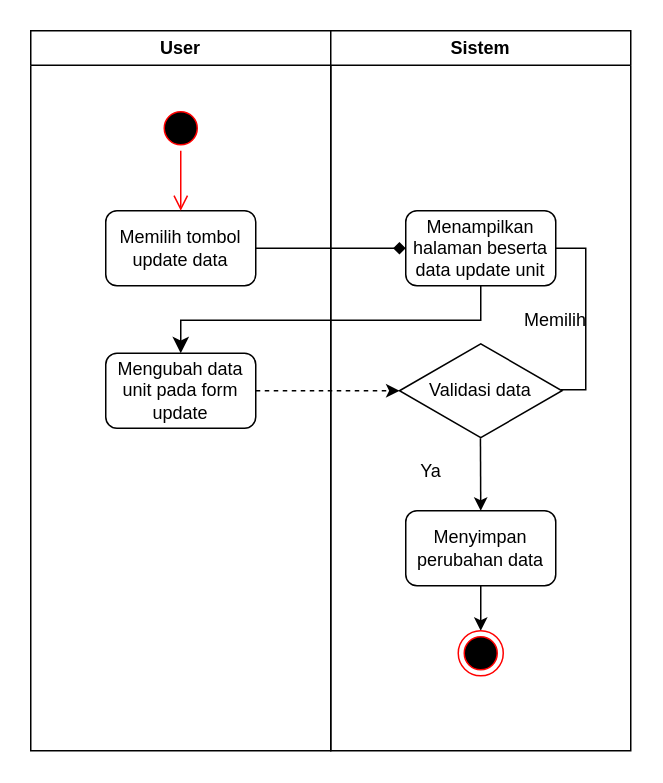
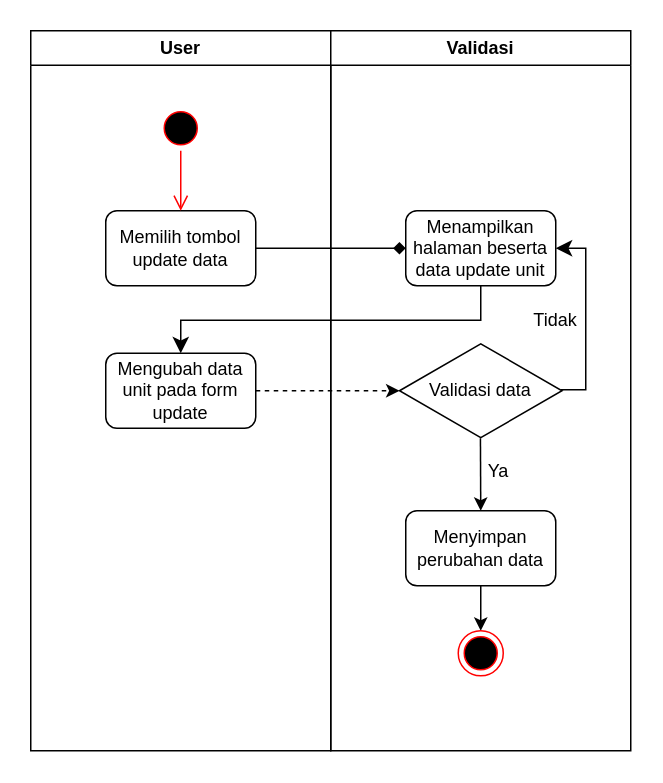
node "Sistem": label "Sistem" -> "Validasi"
edge "Menampilkan halaman beserta data update unit" -- "Validasi data": arrowhead none -> classic
node "Memilih": label "Memilih" -> "Tidak"
node "Ya": moved (431, 472) -> (499, 472)
